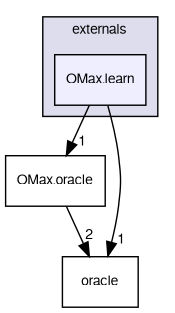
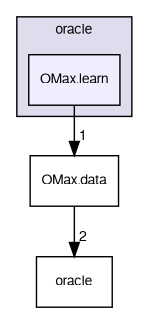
cluster "externals": label "externals" -> "oracle"
edge "OMax.learn" -> "oracle": removed
node "OMax.oracle": label "OMax.oracle" -> "OMax.data"
